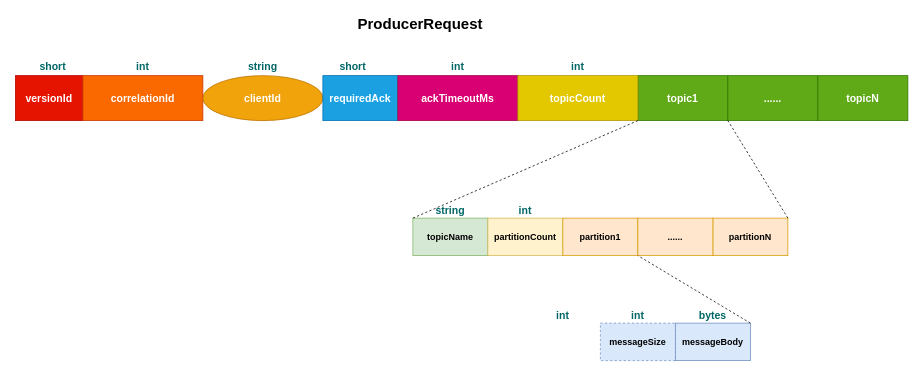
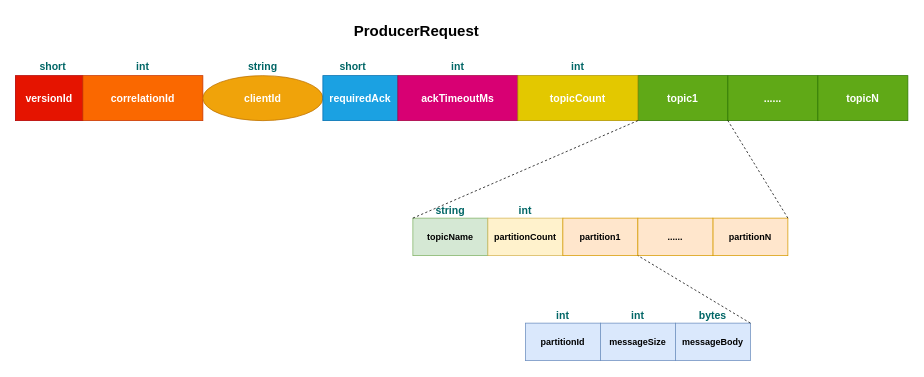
node "ProducerRequest": moved (420, 23) -> (417, 30)
node "partitionId": added
node "messageSize": style dashed -> solid
